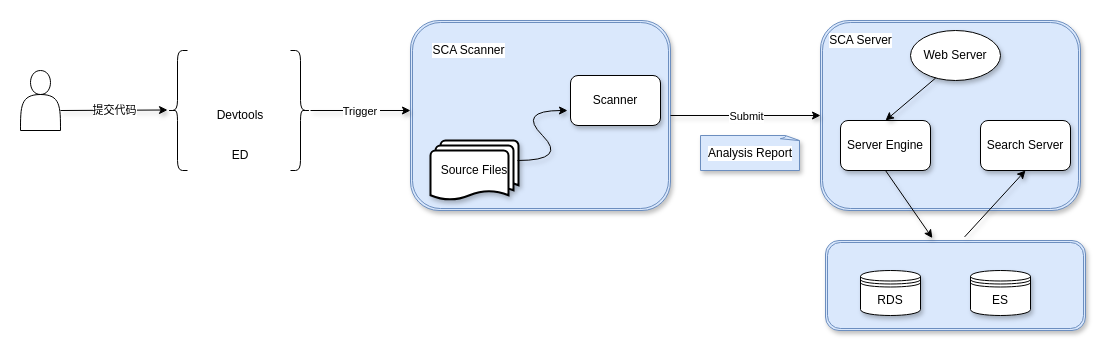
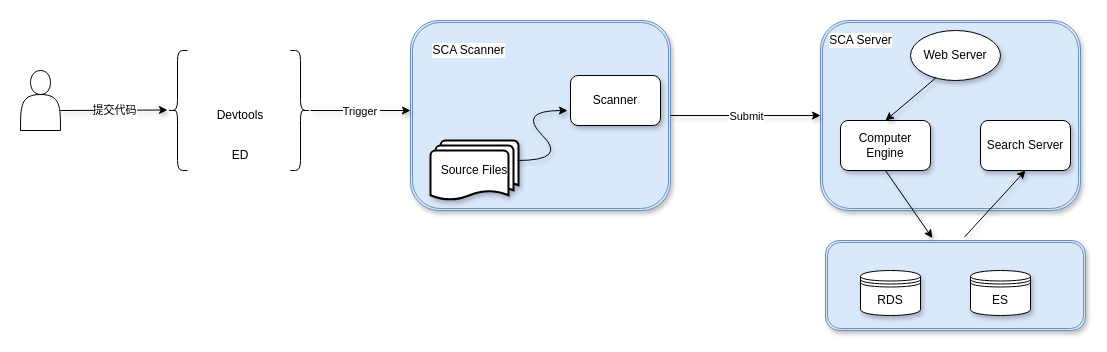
node "Server Engine": label "Server Engine" -> "Computer Engine"
node "Analysis Report": removed
